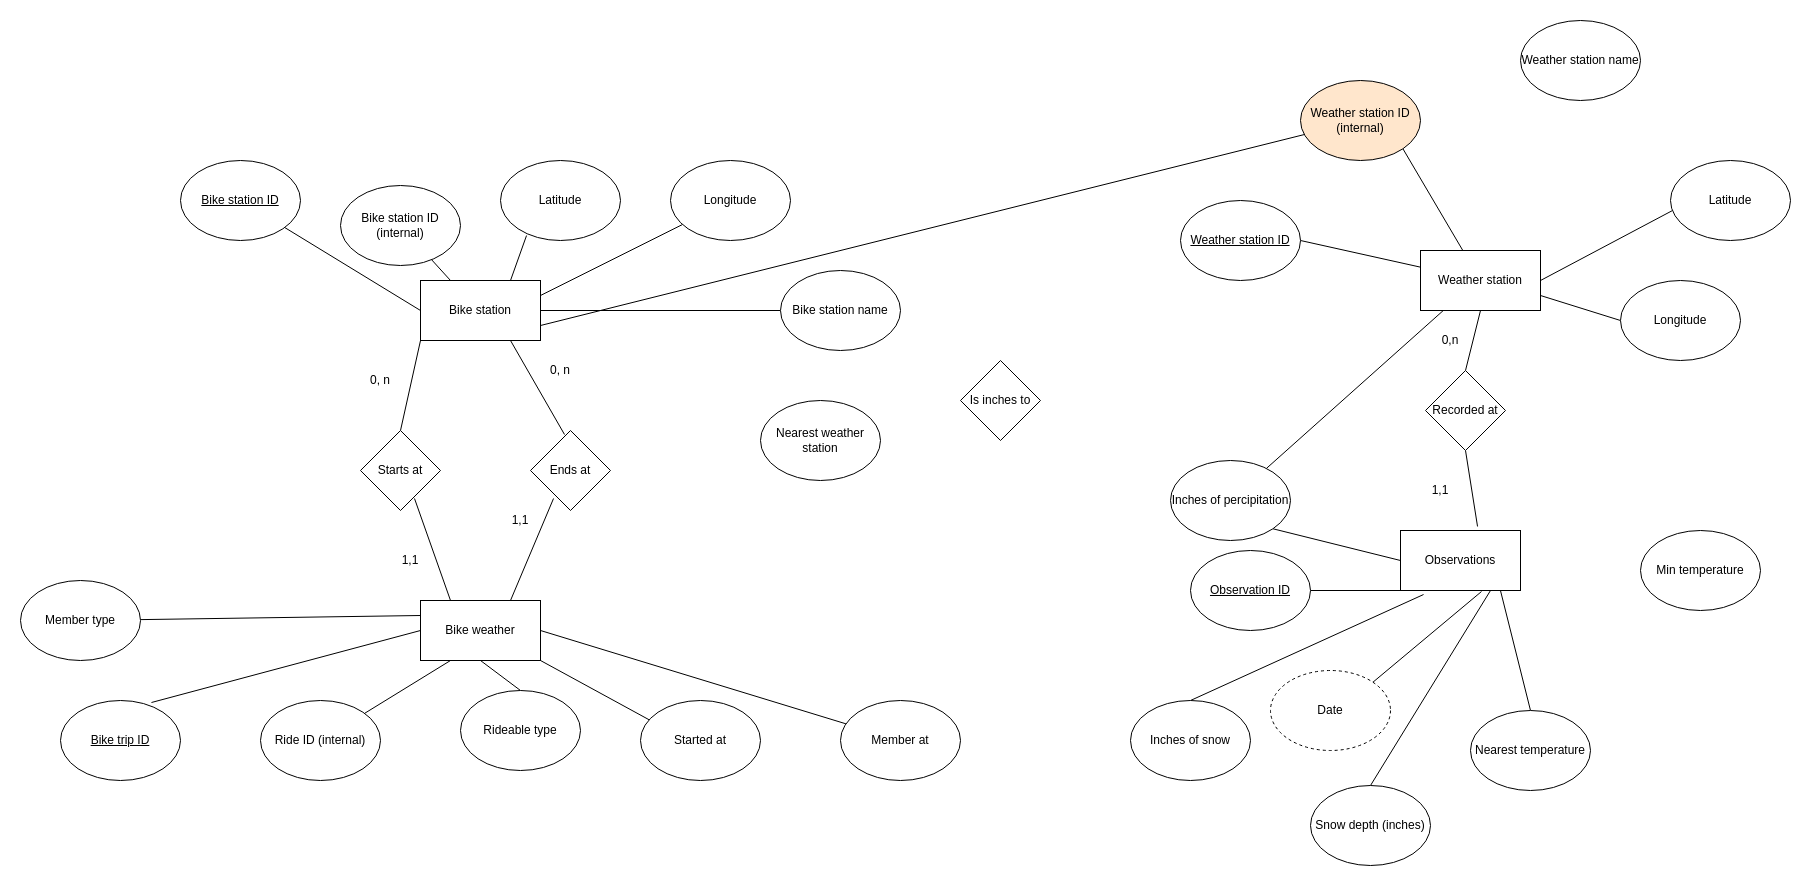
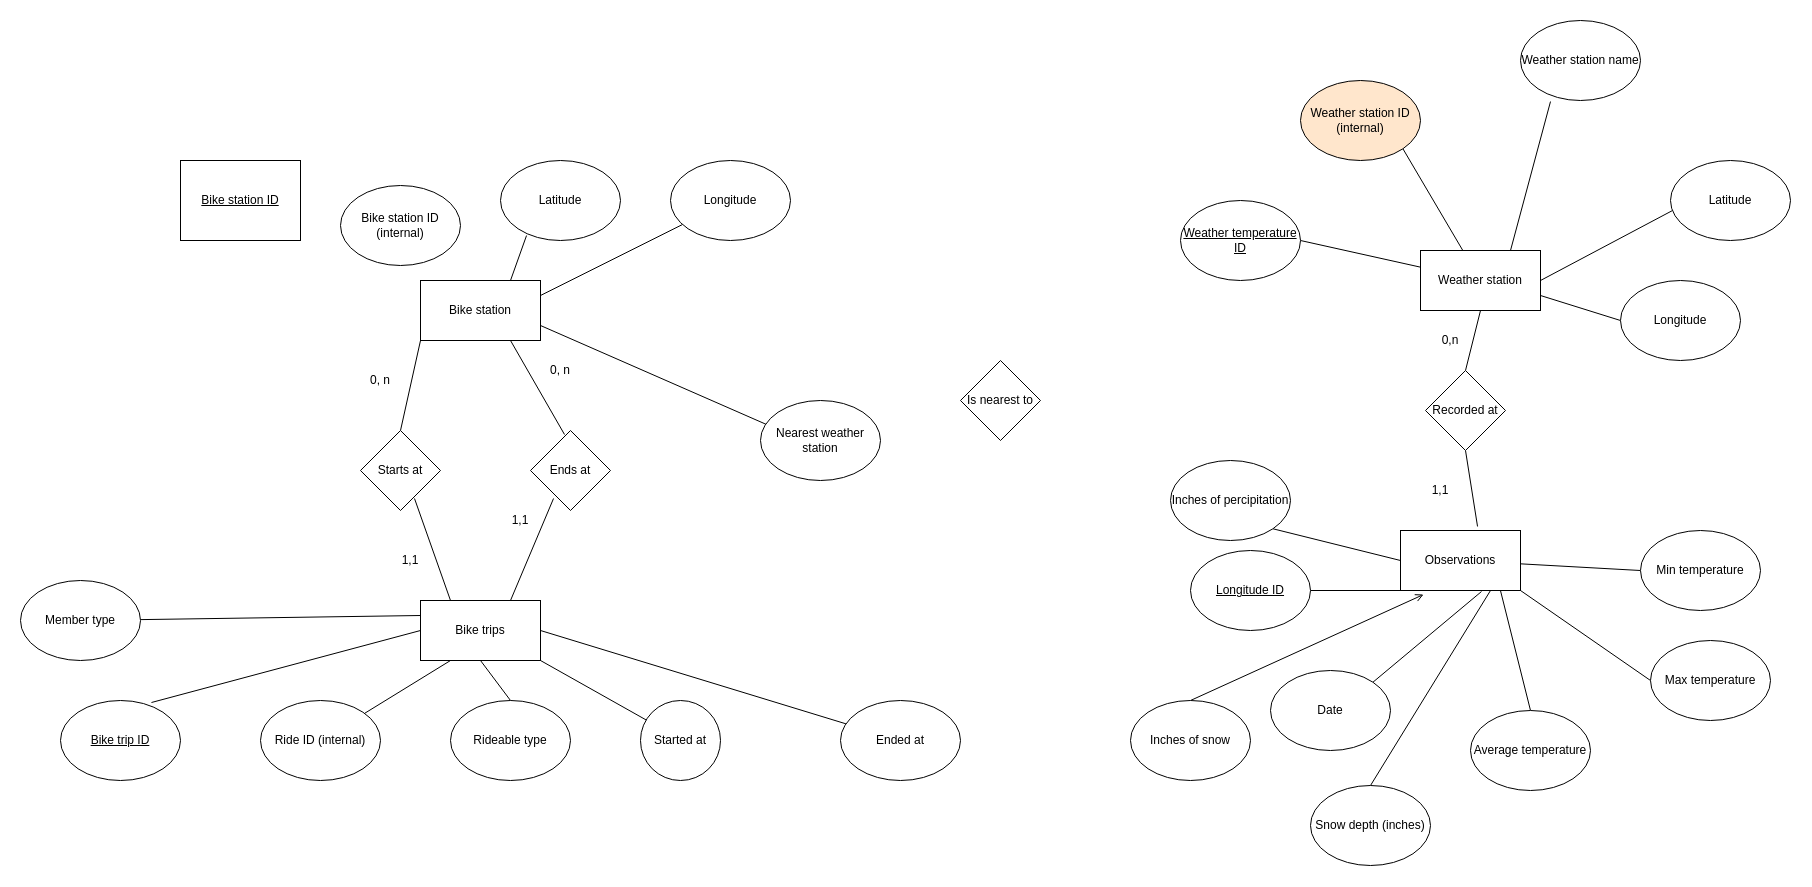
node "Bike station ID": shape ellipse -> rectangle
edge "Weather station ID (internal)" -- "Bike station": now "Nearest weather station" -- "Bike station"
node "Weather station ID": label "Weather station ID" -> "Weather temperature ID"
edge "Bike station ID" -- "Bike station": removed
edge "Bike station ID (internal)" -- "Bike station": removed
edge "Bike station" -- "Bike station name": removed
node "Bike station name": removed
edge "Weather station" -- "Inches of percipitation": now "Weather station" -- "Weather station name"
node "Is inches to": label "Is inches to" -> "Is nearest to"
edge "Observations" -- "Min temperature": added
node "Observation ID": label "Observation ID" -> "Longitude ID"
edge "Observations" -- "Inches of snow": arrowhead none -> open
node "Bike weather": label "Bike weather" -> "Bike trips"
edge "Observations" -- "Max temperature": added
node "Max temperature": added
node "Date": style dashed -> solid
node "Rideable type": moved (521, 731) -> (511, 741)
node "Started at": size 120x80 -> 80x80
node "Member at": label "Member at" -> "Ended at"
node "Nearest temperature": label "Nearest temperature" -> "Average temperature"
